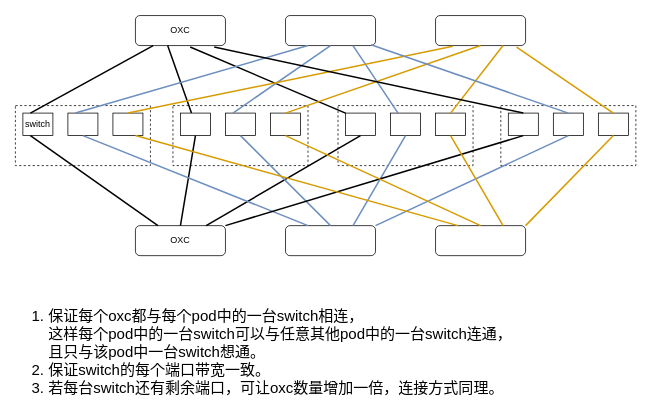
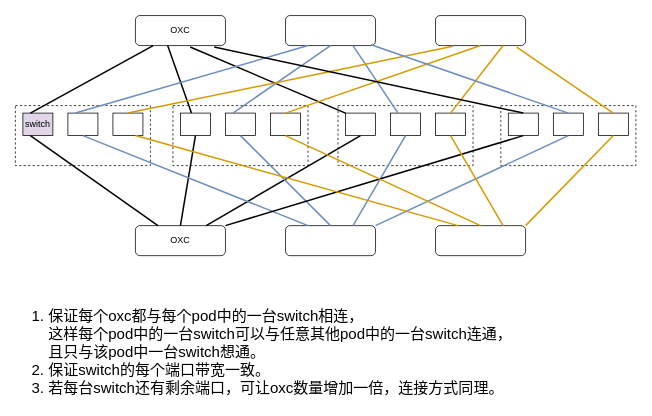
node "switch": fillcolor #ffffff -> #e1d5e7
